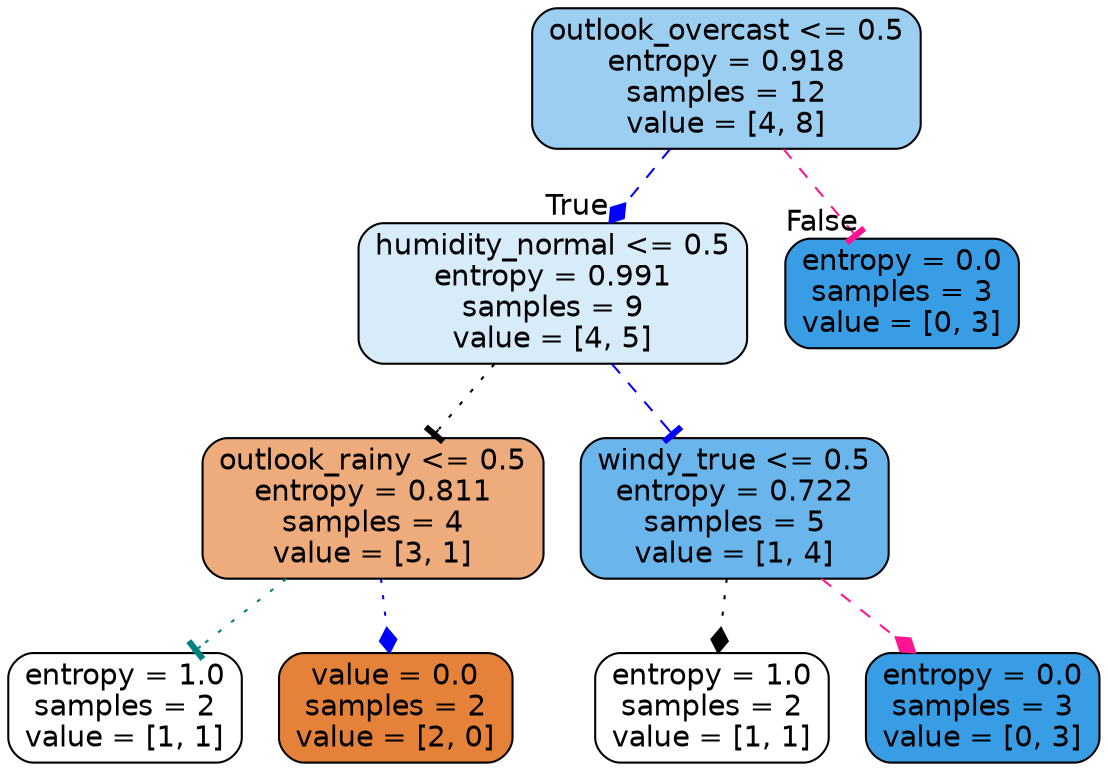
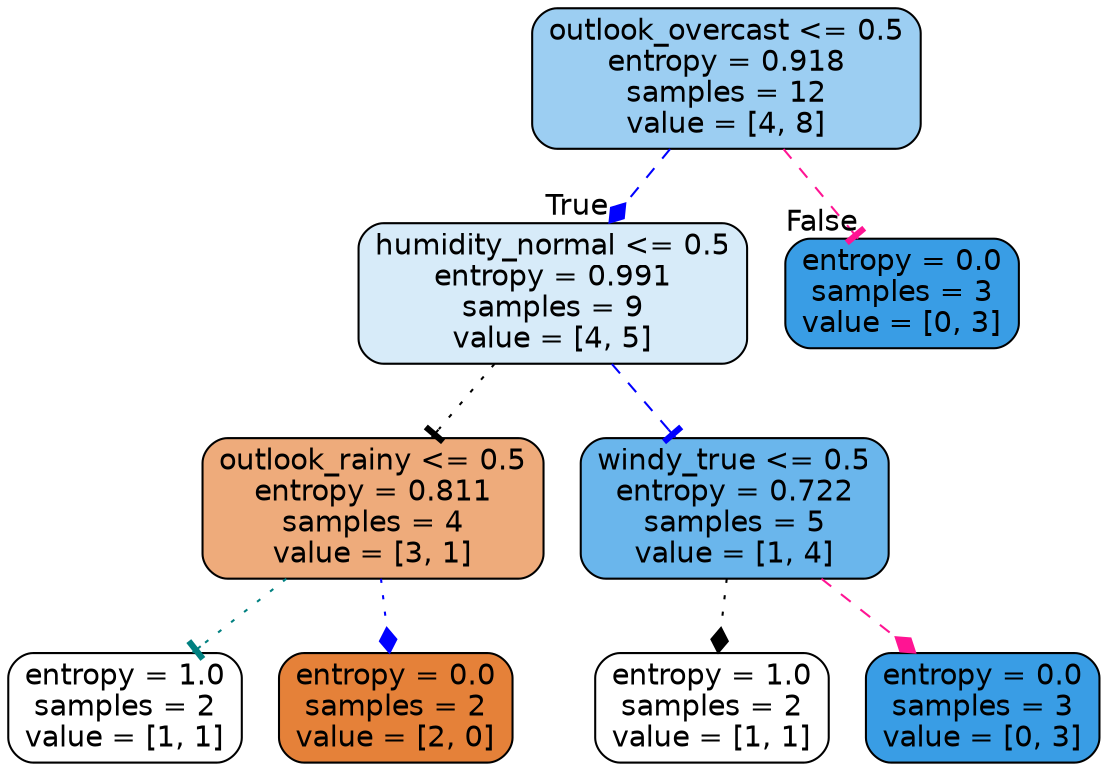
node "value = 0.0 samples = 2 value = [2, 0]": label "value = 0.0 samples = 2 value = [2, 0]" -> "entropy = 0.0 samples = 2 value = [2, 0]"
